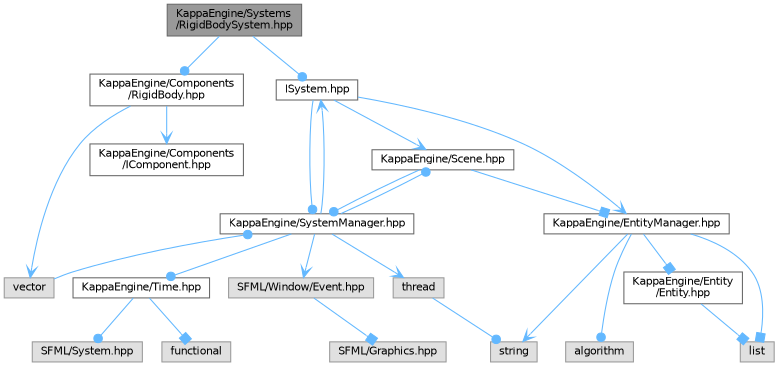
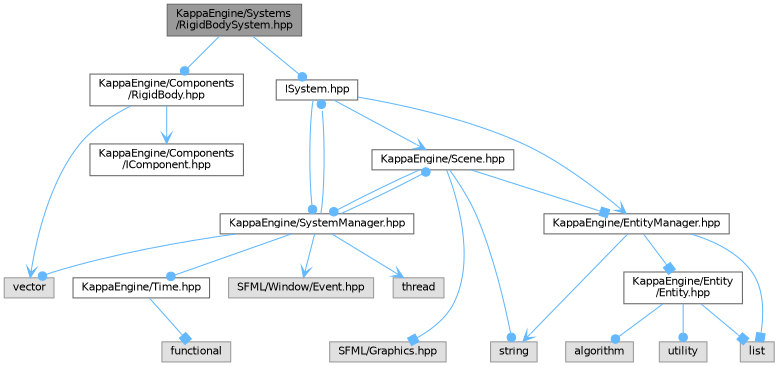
edge "KappaEngine/SystemManager.hpp" -> "ISystem.hpp": arrowhead vee -> dot
edge "vector" -> "KappaEngine/SystemManager.hpp": reversed
edge "KappaEngine/EntityManager.hpp" -> "algorithm": now "KappaEngine/Entity /Entity.hpp" -> "algorithm"
edge "SFML/Window/Event.hpp" -> "SFML/Graphics.hpp": now "KappaEngine/Scene.hpp" -> "SFML/Graphics.hpp"
edge "thread" -> "string": now "KappaEngine/Scene.hpp" -> "string"
node "SFML/System.hpp": removed
node "utility": added
